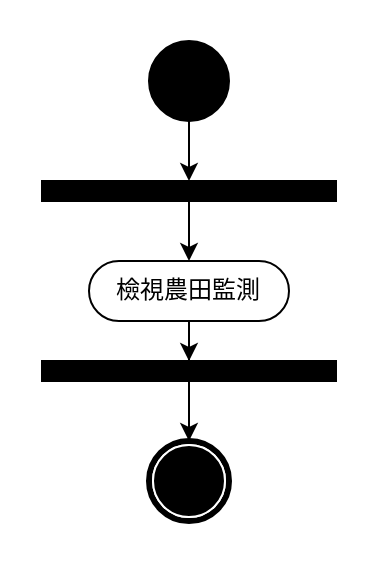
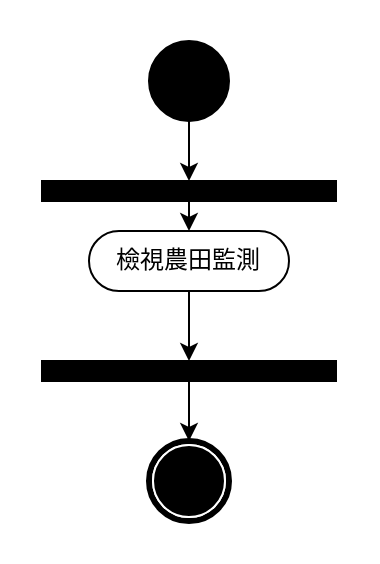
node "檢視農田監測": moved (189, 291) -> (189, 261)
